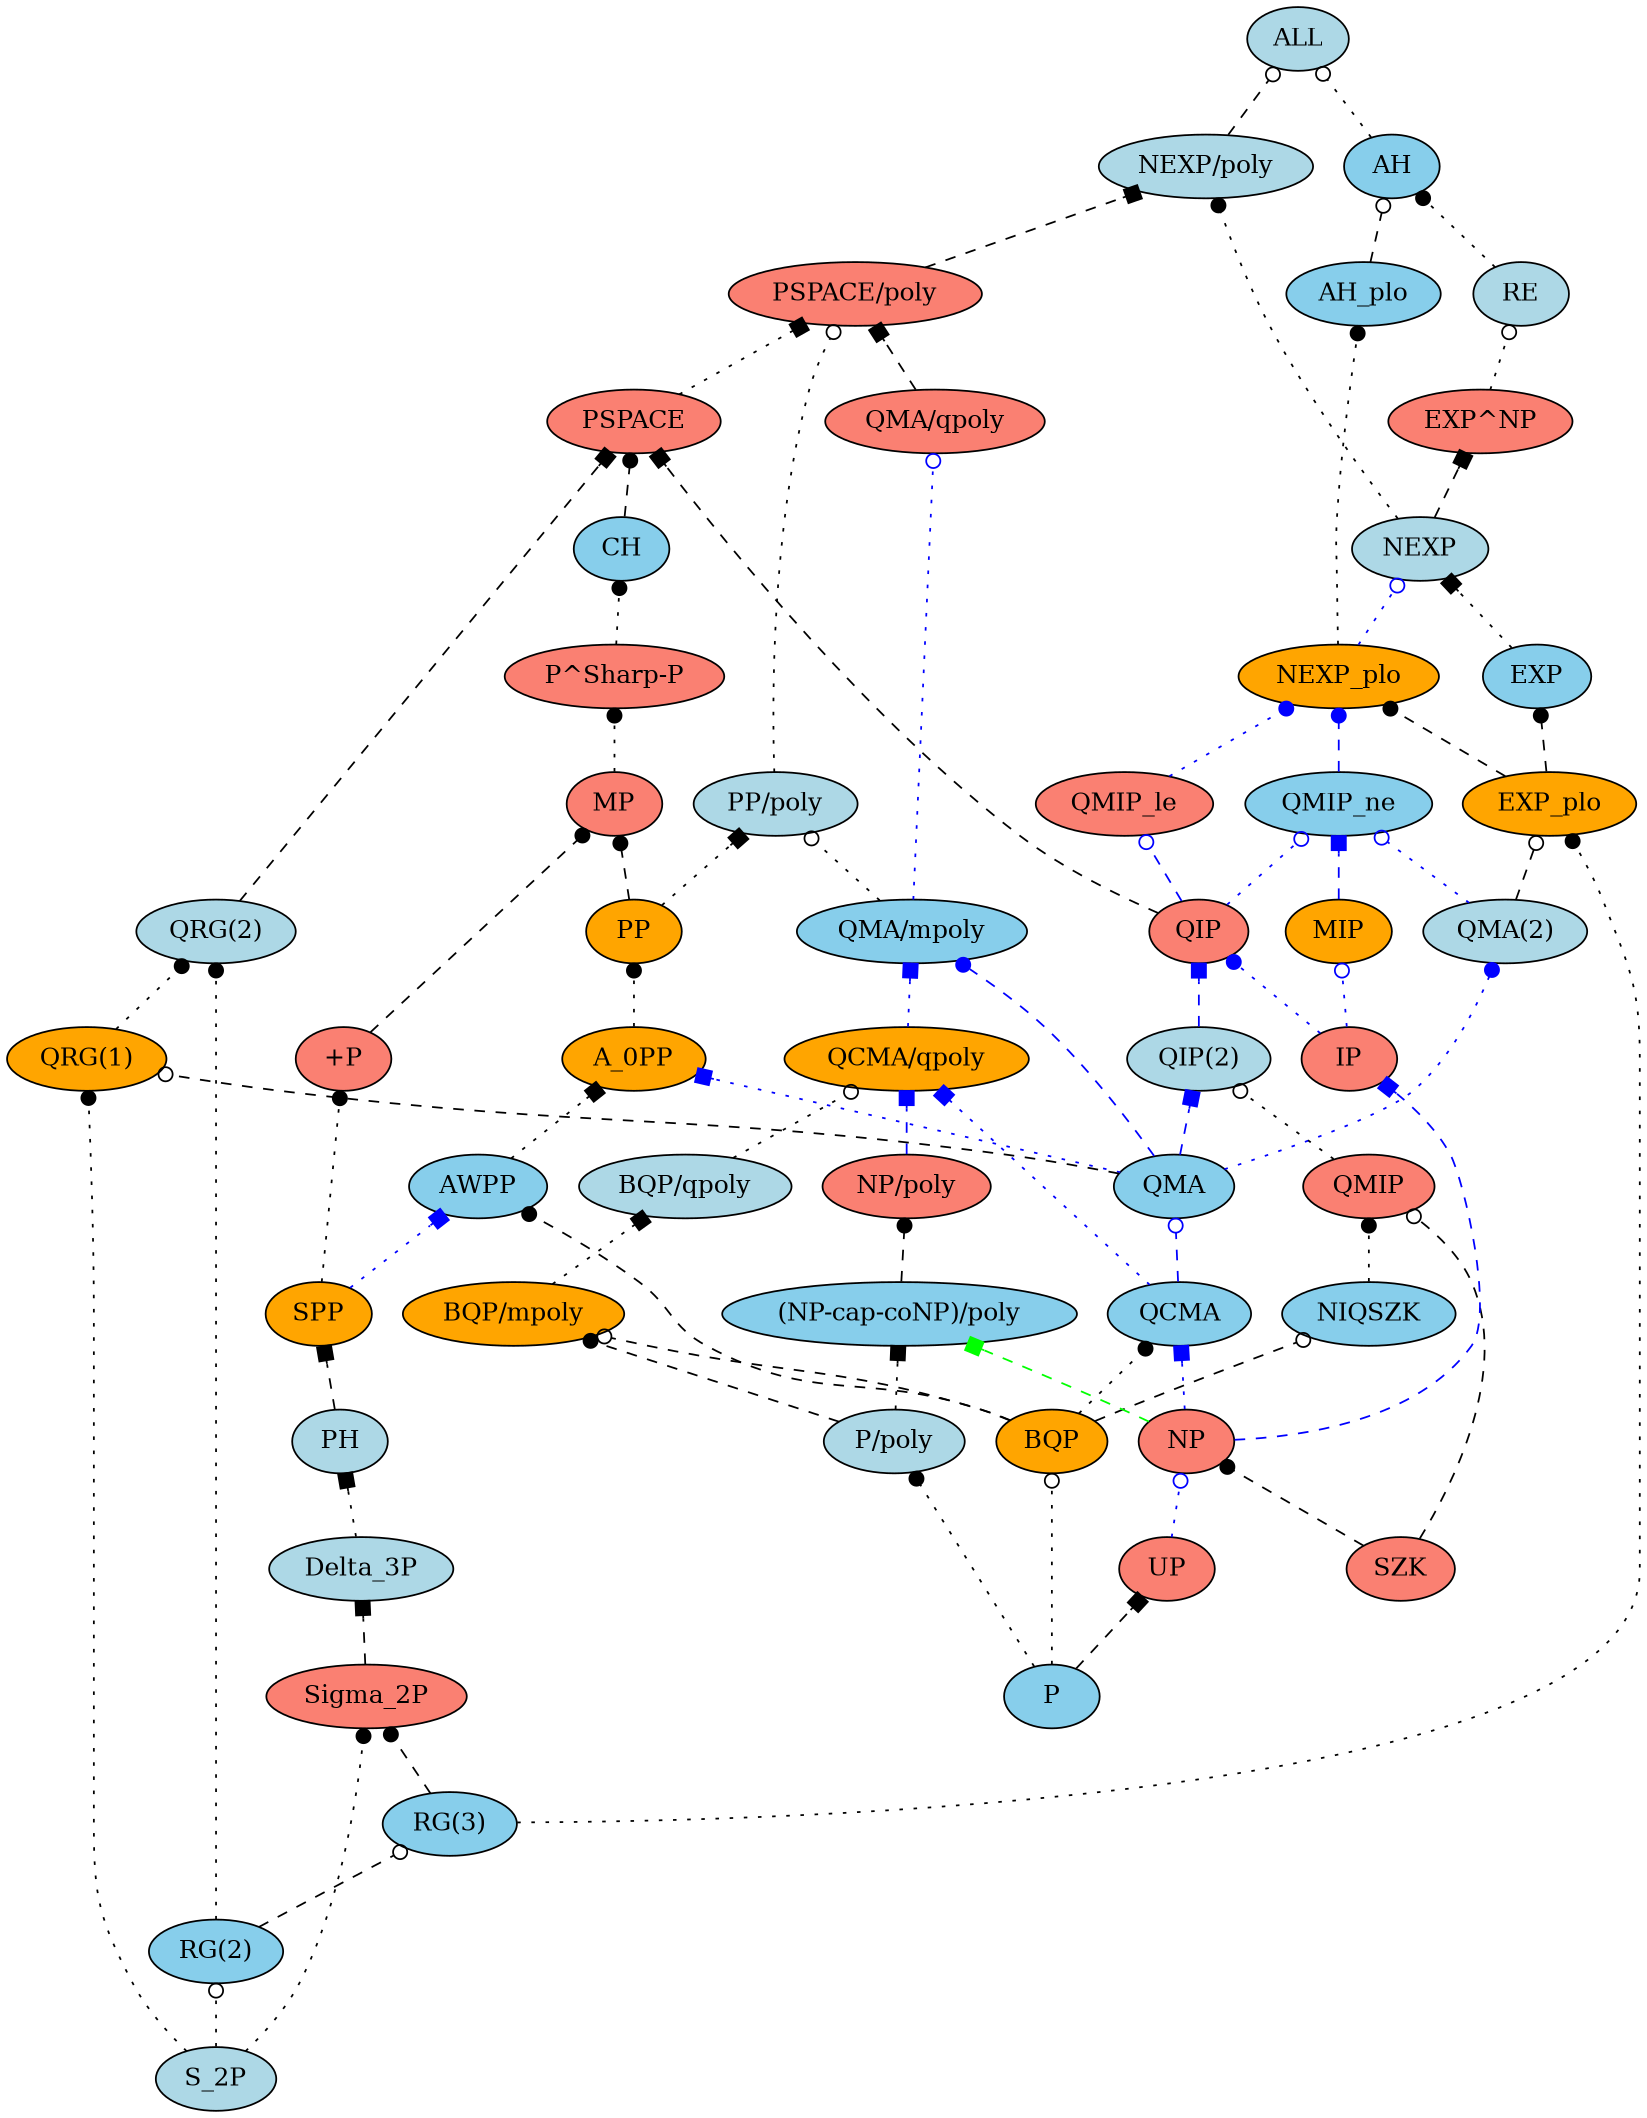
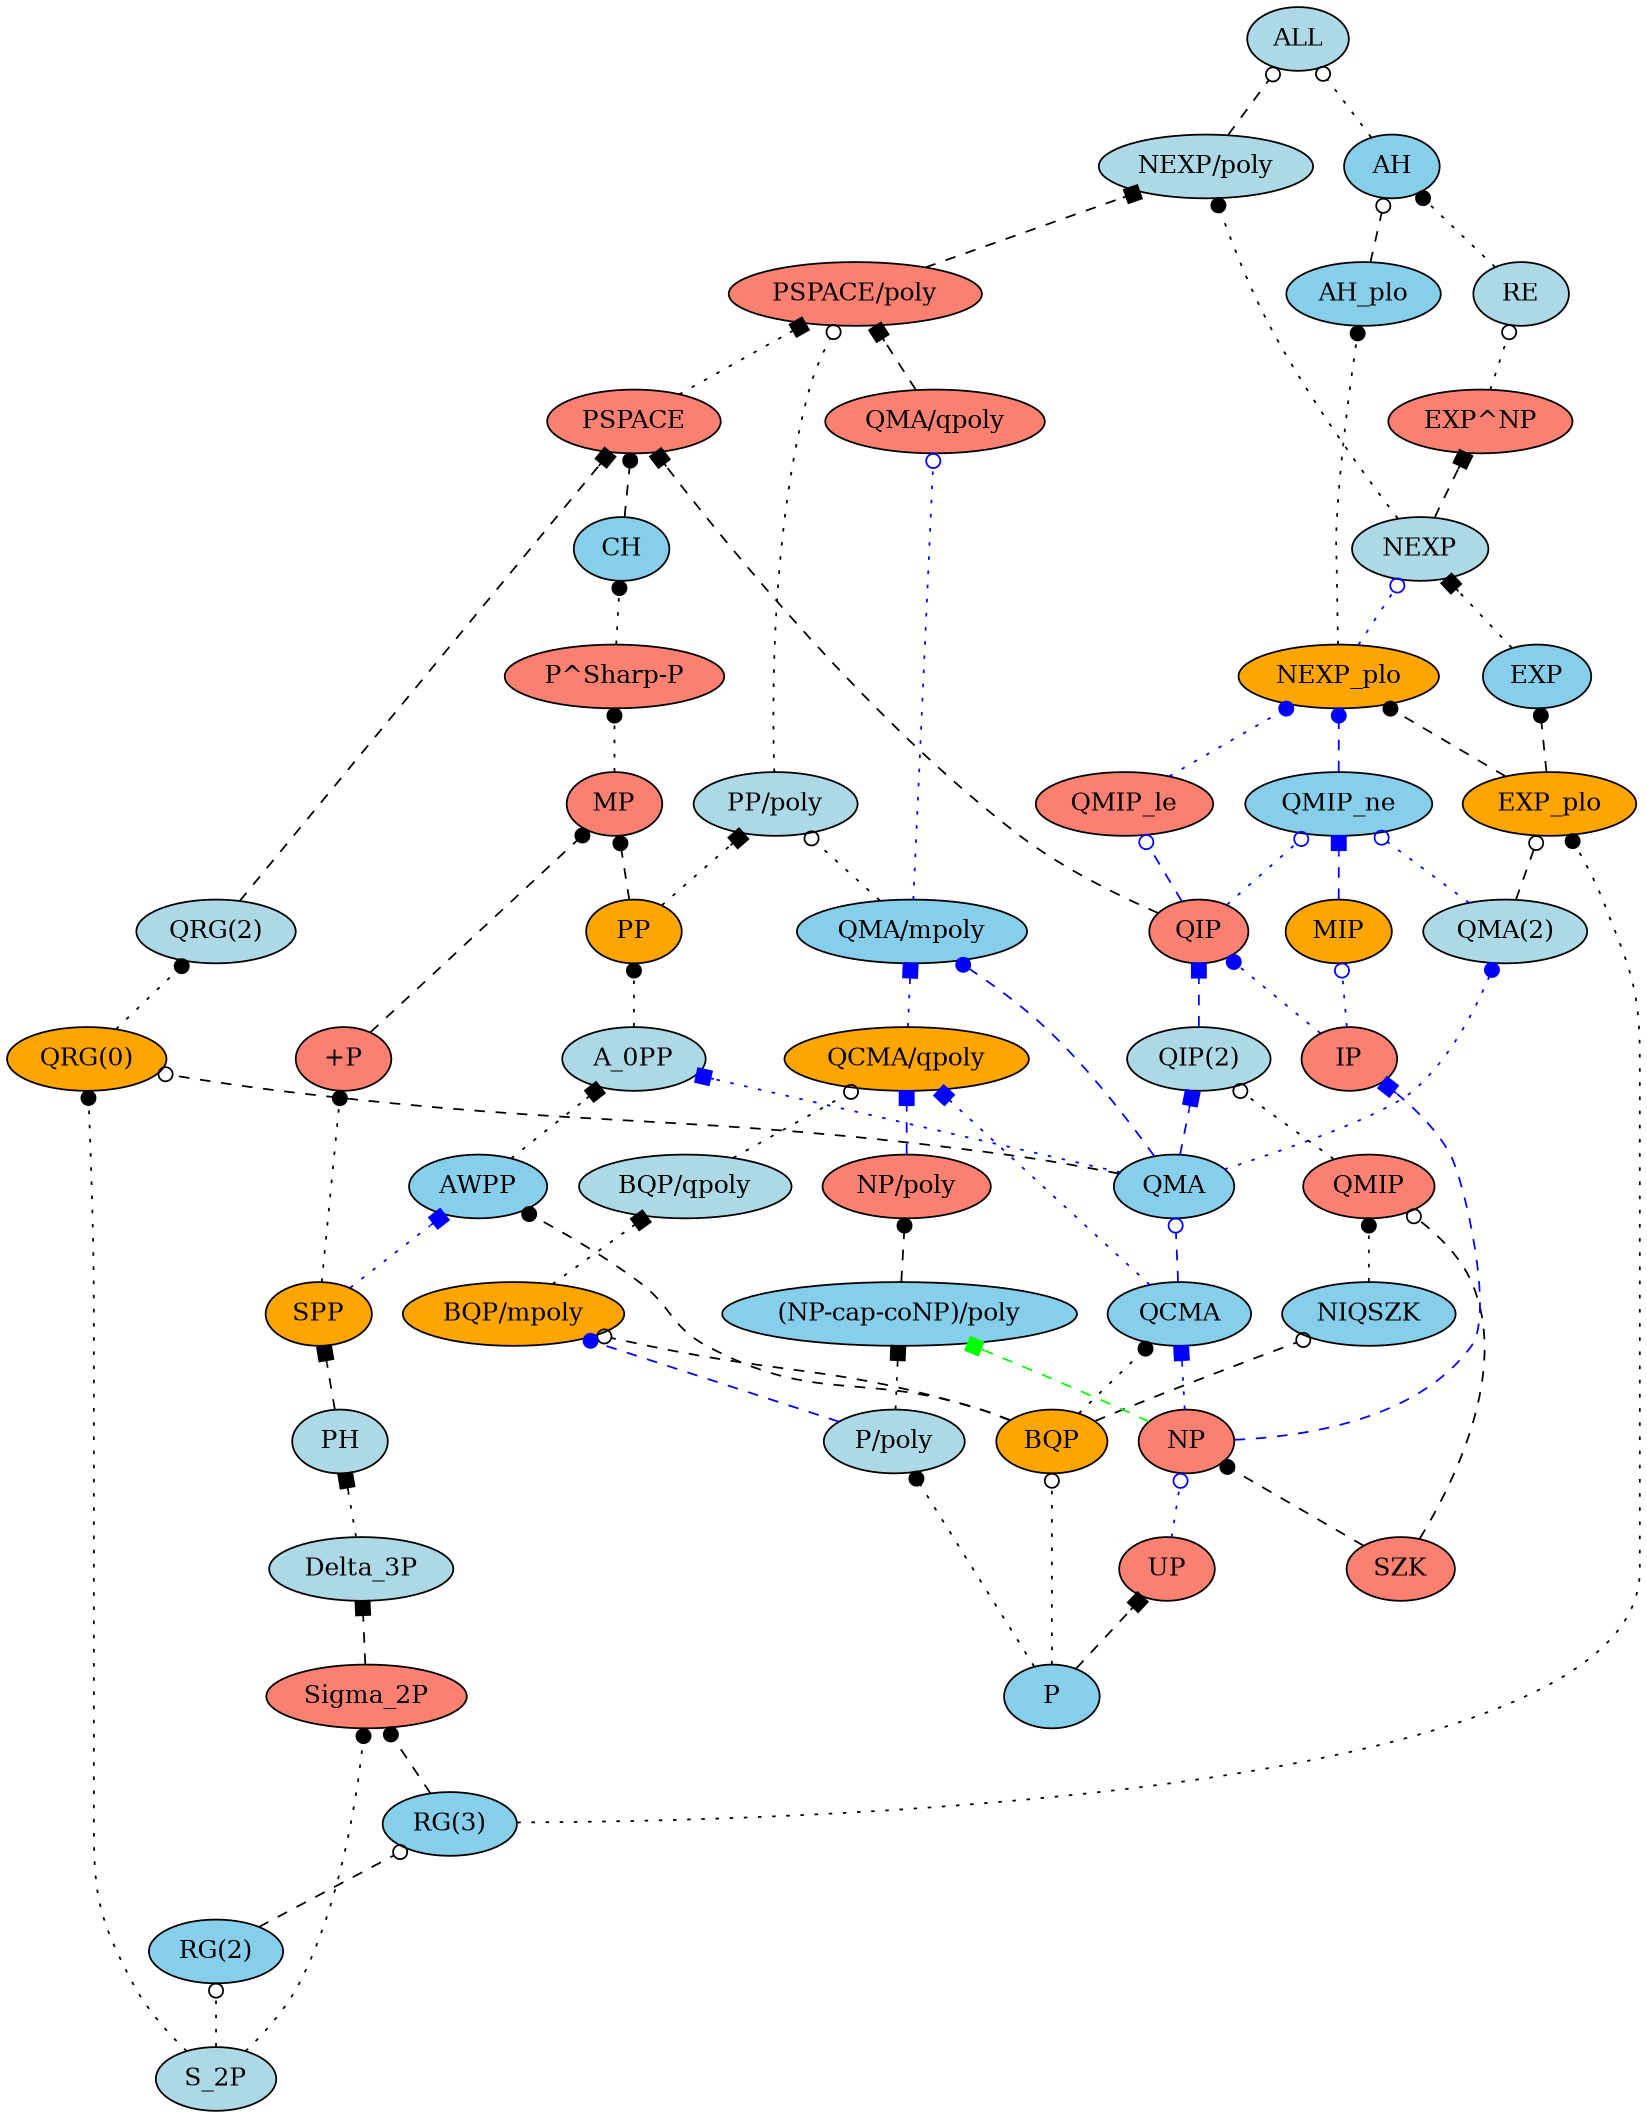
node "QRG(1)": label "QRG(1)" -> "QRG(0)"
node "A_0PP": fillcolor orange -> lightblue
edge "P/poly" -> "BQP/mpoly": color black -> blue
edge "RG(2)" -> "QRG(2)": removed
